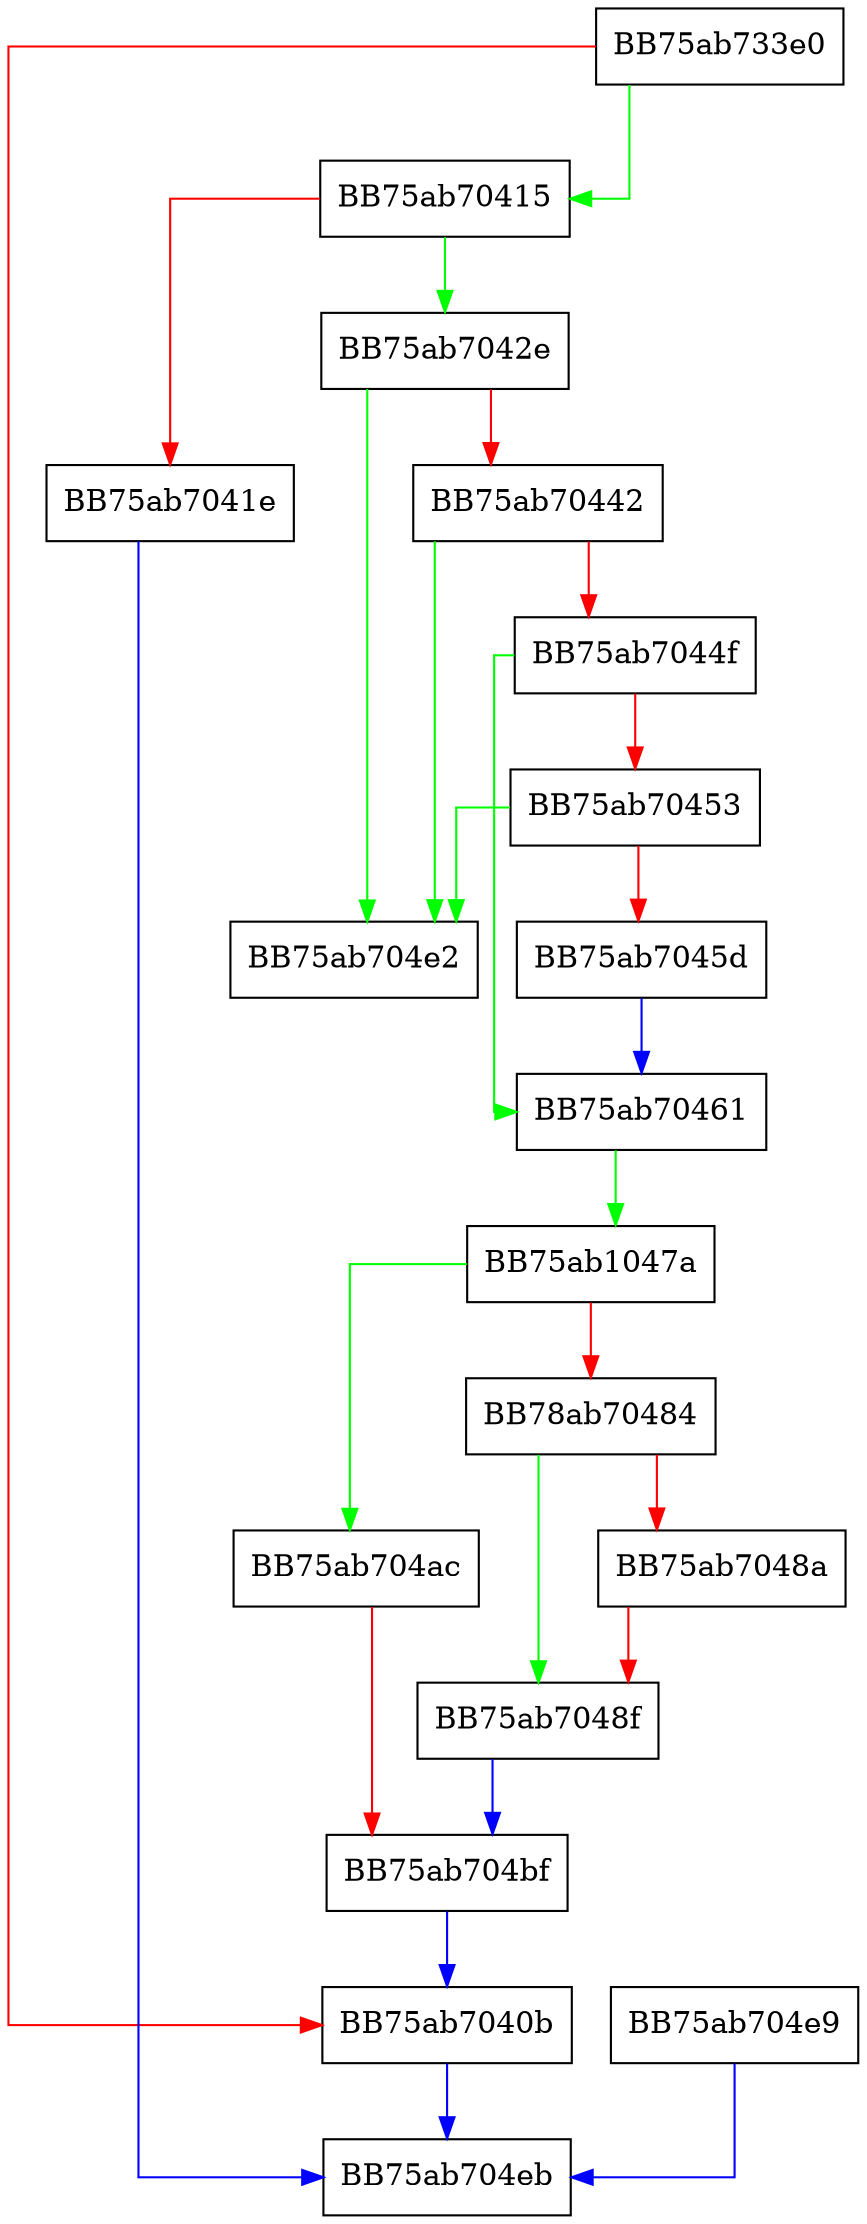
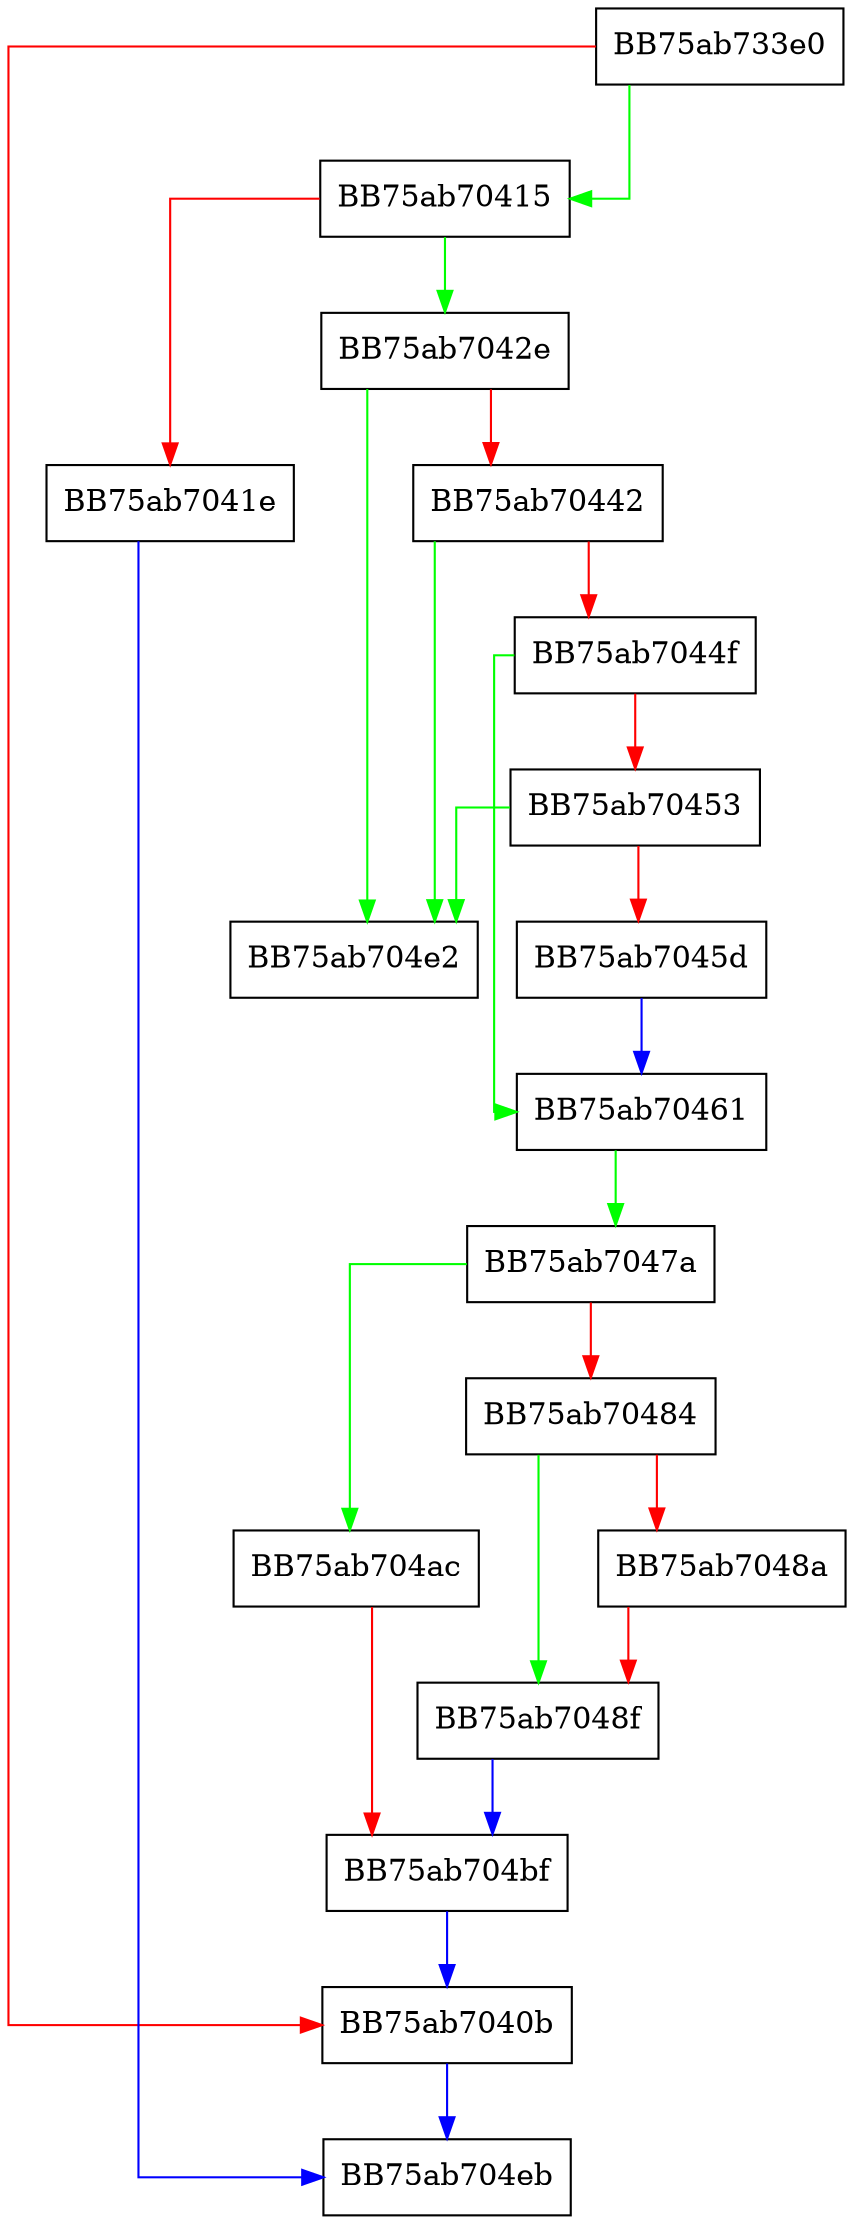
node "BB75ab1047a": label "BB75ab1047a" -> "BB75ab7047a"
node "BB78ab70484": label "BB78ab70484" -> "BB75ab70484"
node "BB75ab704e9": removed
